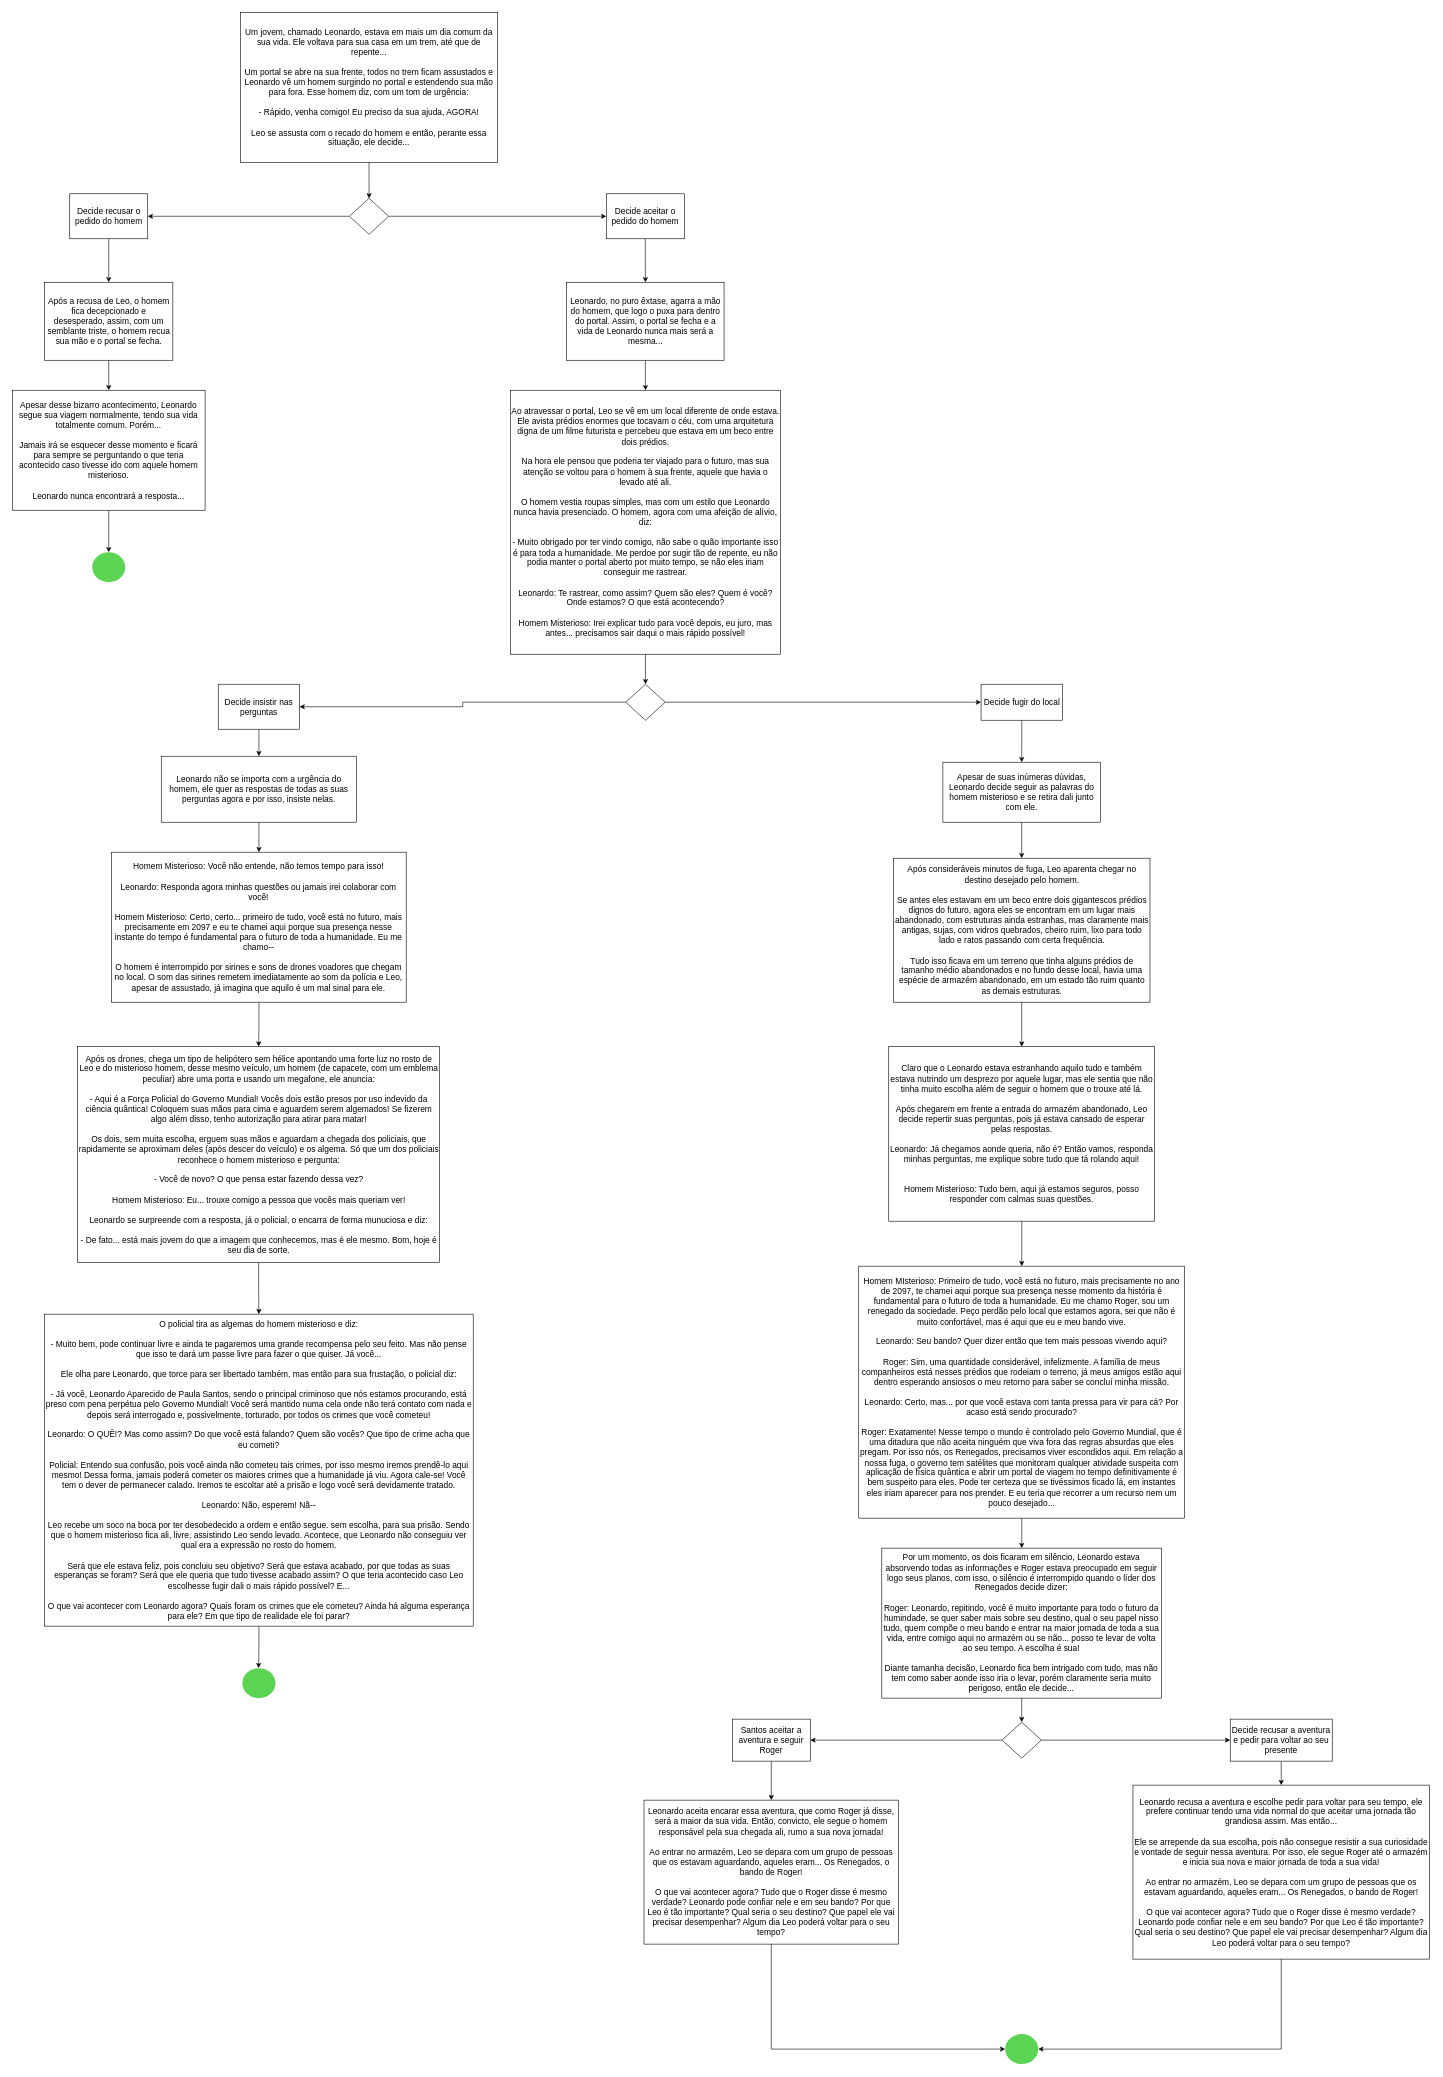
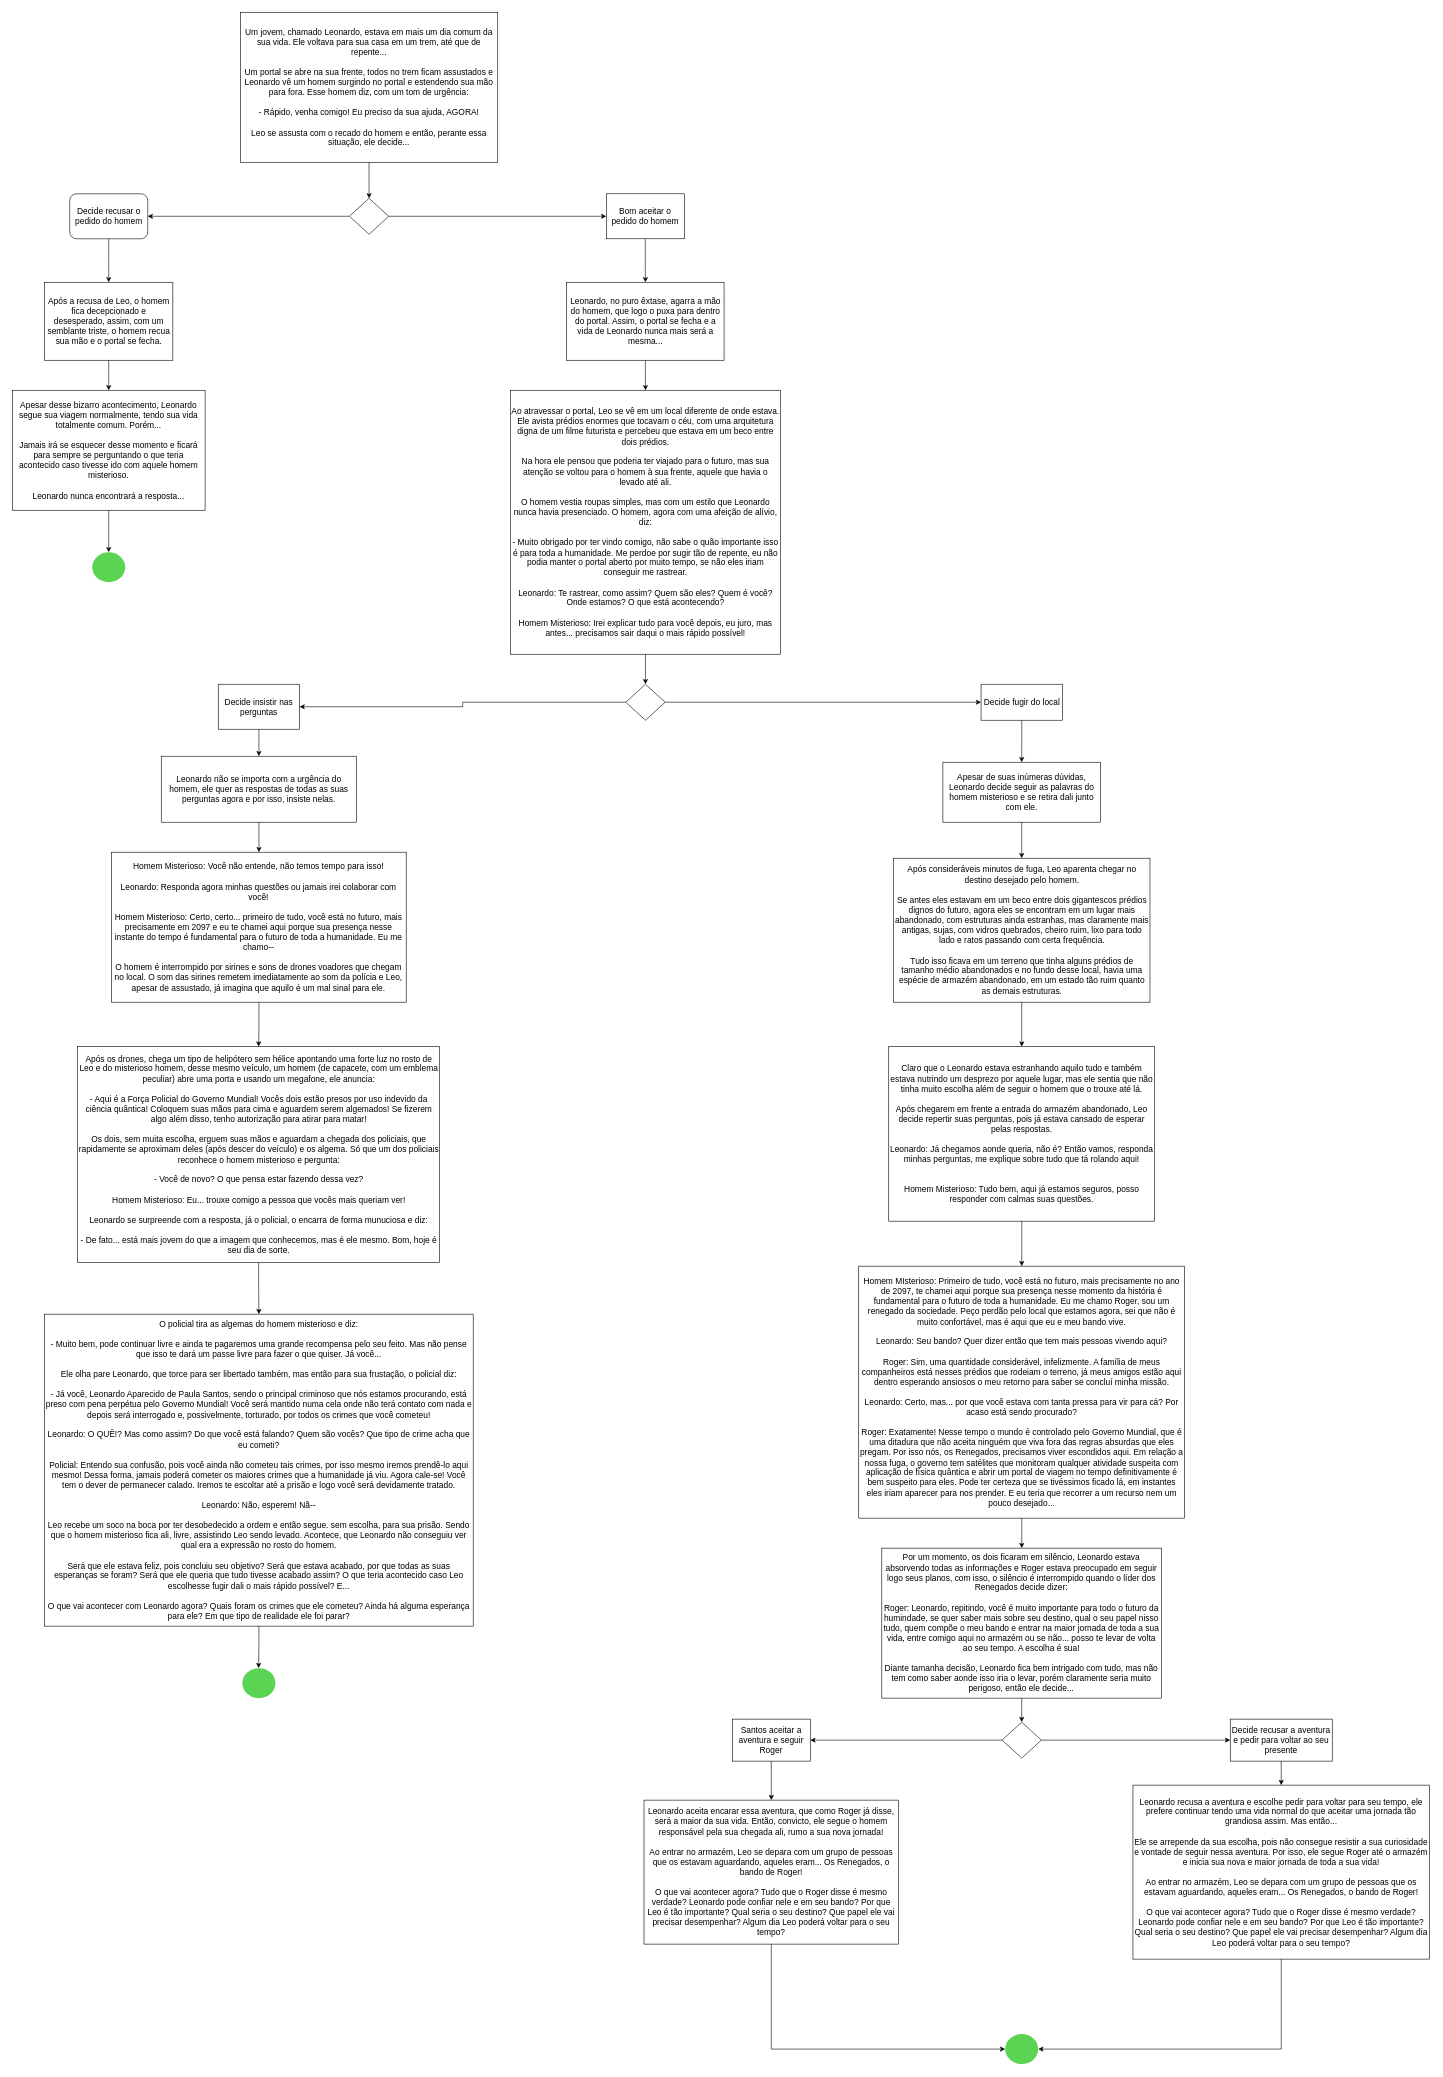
node "Decide recusar o pedido do homem": shape rectangle -> rounded rectangle
node "Decide aceitar o pedido do homem": label "Decide aceitar o pedido do homem" -> "Bom aceitar o pedido do homem"
